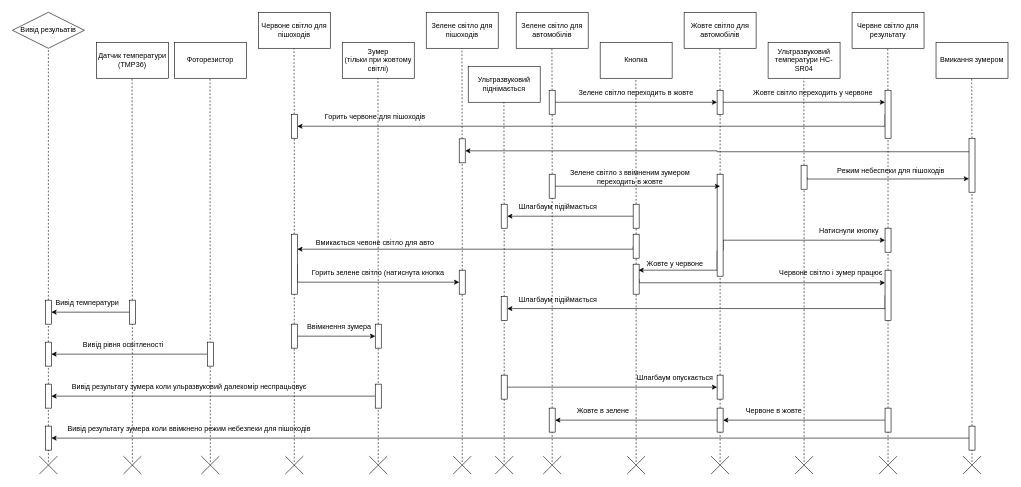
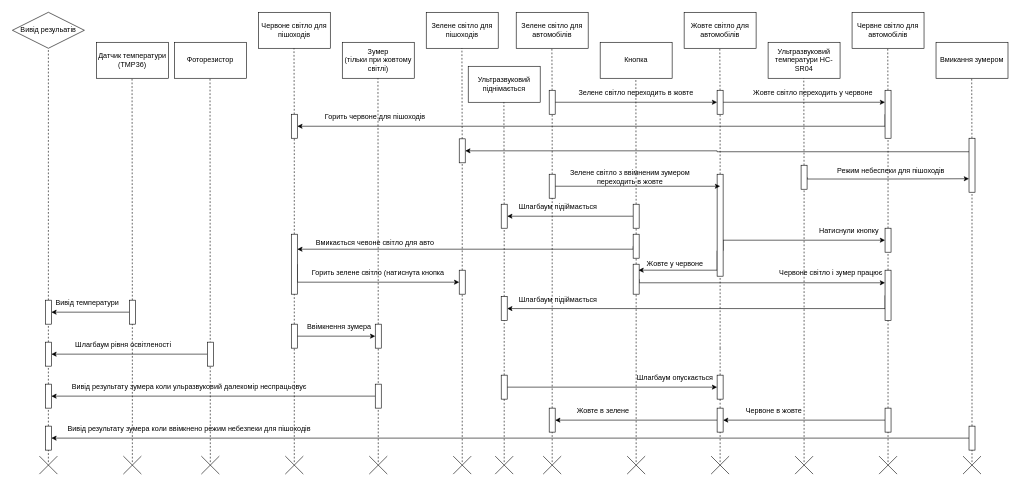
node "Червне світло для результату": label "Червне світло для результату" -> "Червне світло для автомобілів"
node "Вивід рівня освітленості": label "Вивід рівня освітленості" -> "Шлагбаум рівня освітленості"
